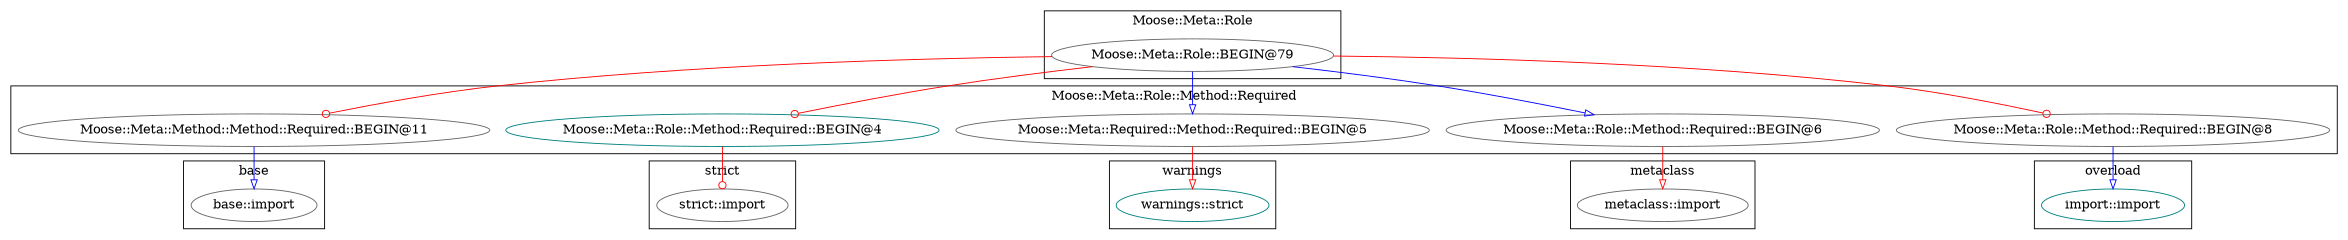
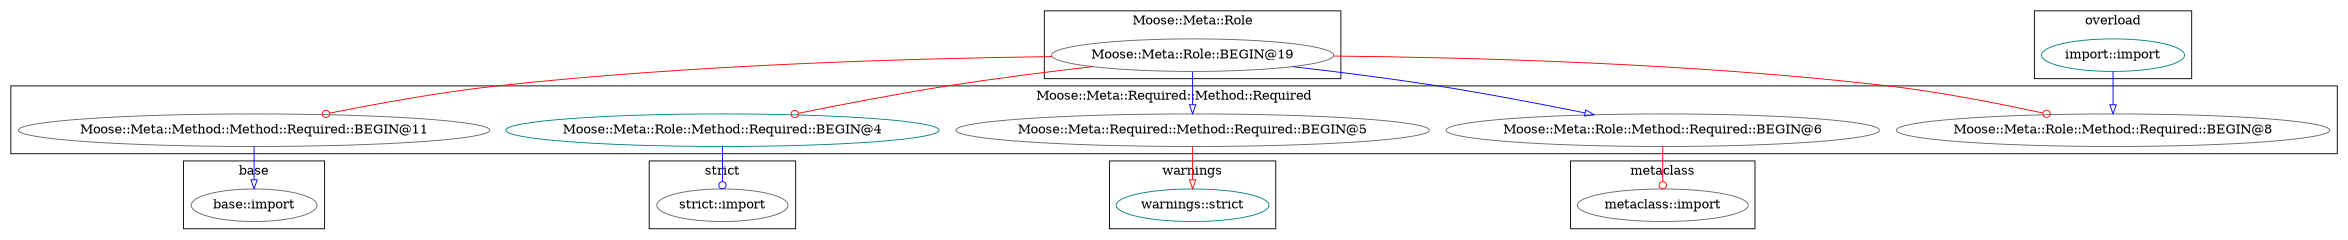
node "Moose::Meta::Role::BEGIN@79": label "Moose::Meta::Role::BEGIN@79" -> "Moose::Meta::Role::BEGIN@19"
cluster "Moose::Meta::Role::Method::Required": label "Moose::Meta::Role::Method::Required" -> "Moose::Meta::Required::Method::Required"
edge "Moose::Meta::Role::Method::Required::BEGIN@4" -> "strict::import": color red -> blue
edge "Moose::Meta::Role::Method::Required::BEGIN@6" -> "metaclass::import": arrowhead onormal -> odot
edge "Moose::Meta::Role::Method::Required::BEGIN@8" -> "import::import": reversed
